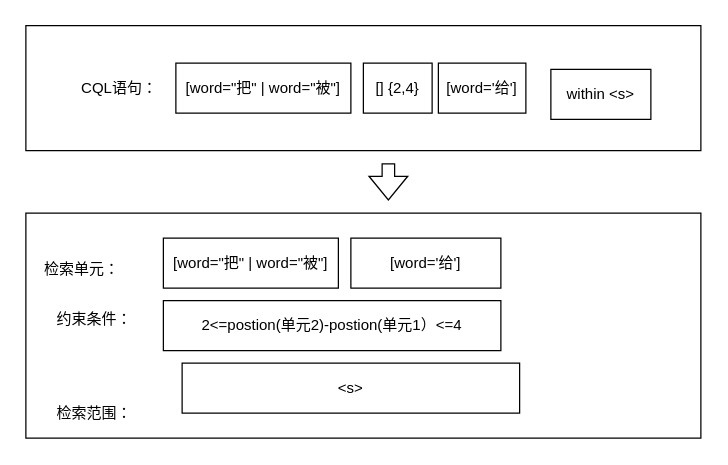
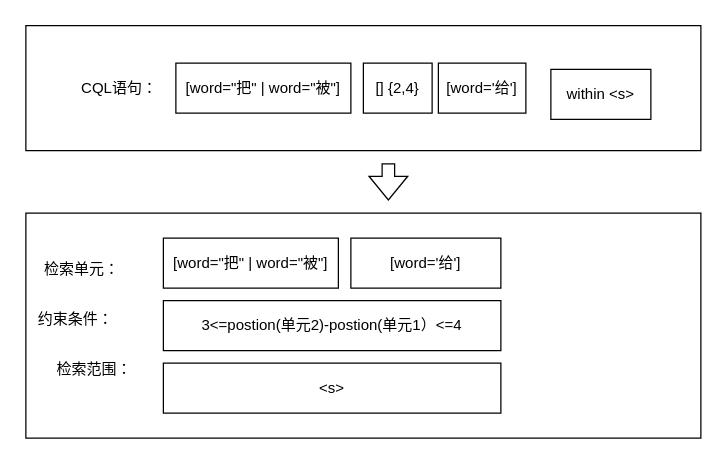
node "约束条件：": moved (94, 319) -> (76, 319)
node "2<=postion(单元2)-postion(单元1）<=4": label "2<=postion(单元2)-postion(单元1）<=4" -> "3<=postion(单元2)-postion(单元1）<=4"
node "<s>": moved (351, 388) -> (332, 388)
node "检索范围：": moved (94, 413) -> (94, 369)
